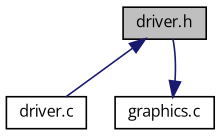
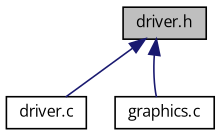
edge "driver.h" -> "graphics.c": reversed
